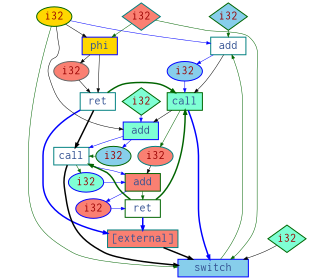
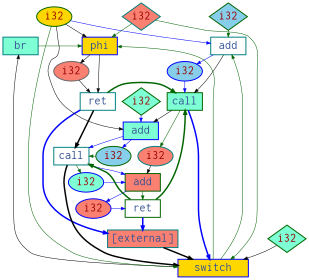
node "br": added
edge "switch" -> "phi": added
node "switch": fillcolor skyblue -> gold
